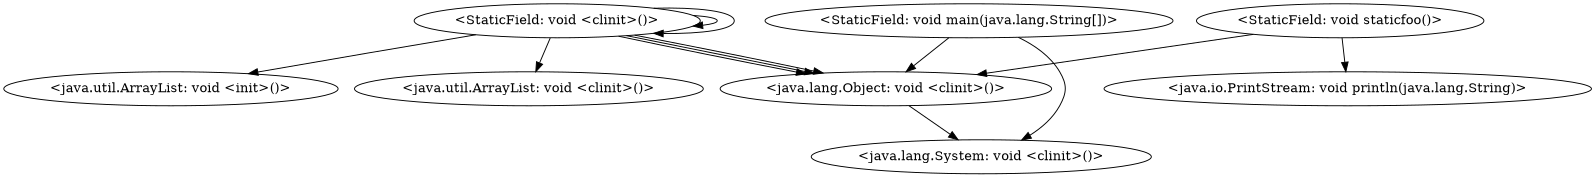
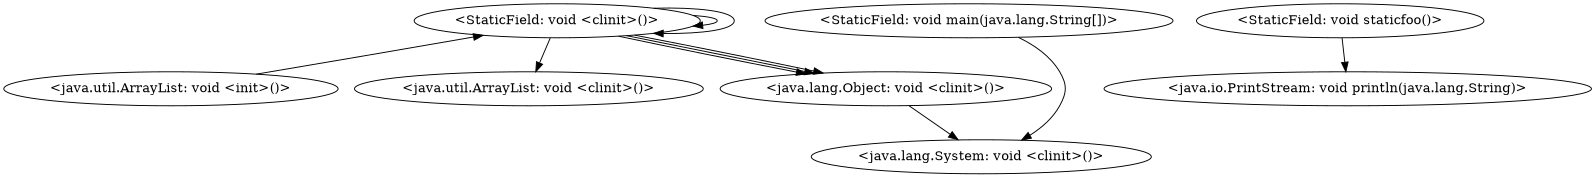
edge "<StaticField: void main(java.lang.String[])>" -> "<java.lang.Object: void <clinit>()>": removed
edge "<StaticField: void <clinit>()>" -> "<java.util.ArrayList: void <init>()>": reversed
edge "<StaticField: void staticfoo()>" -> "<java.lang.Object: void <clinit>()>": removed
